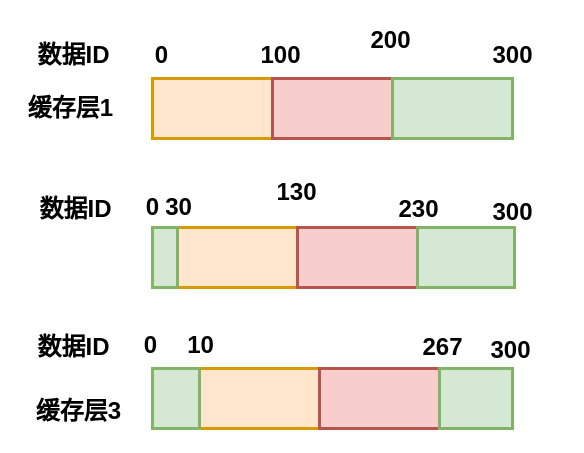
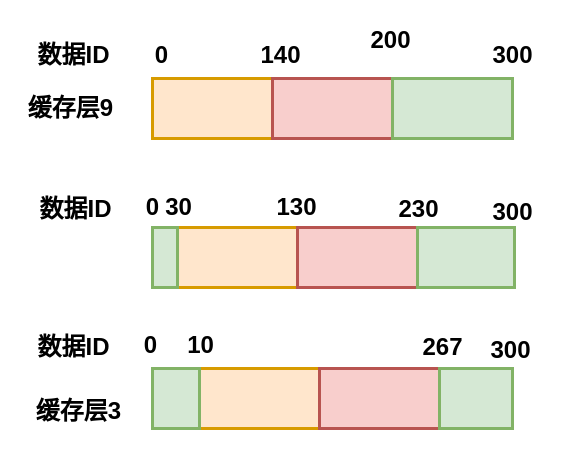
node "100": label "100" -> "140"
node "缓存层1": label "缓存层1" -> "缓存层9"
node "130": moved (297, 193) -> (297, 208)
